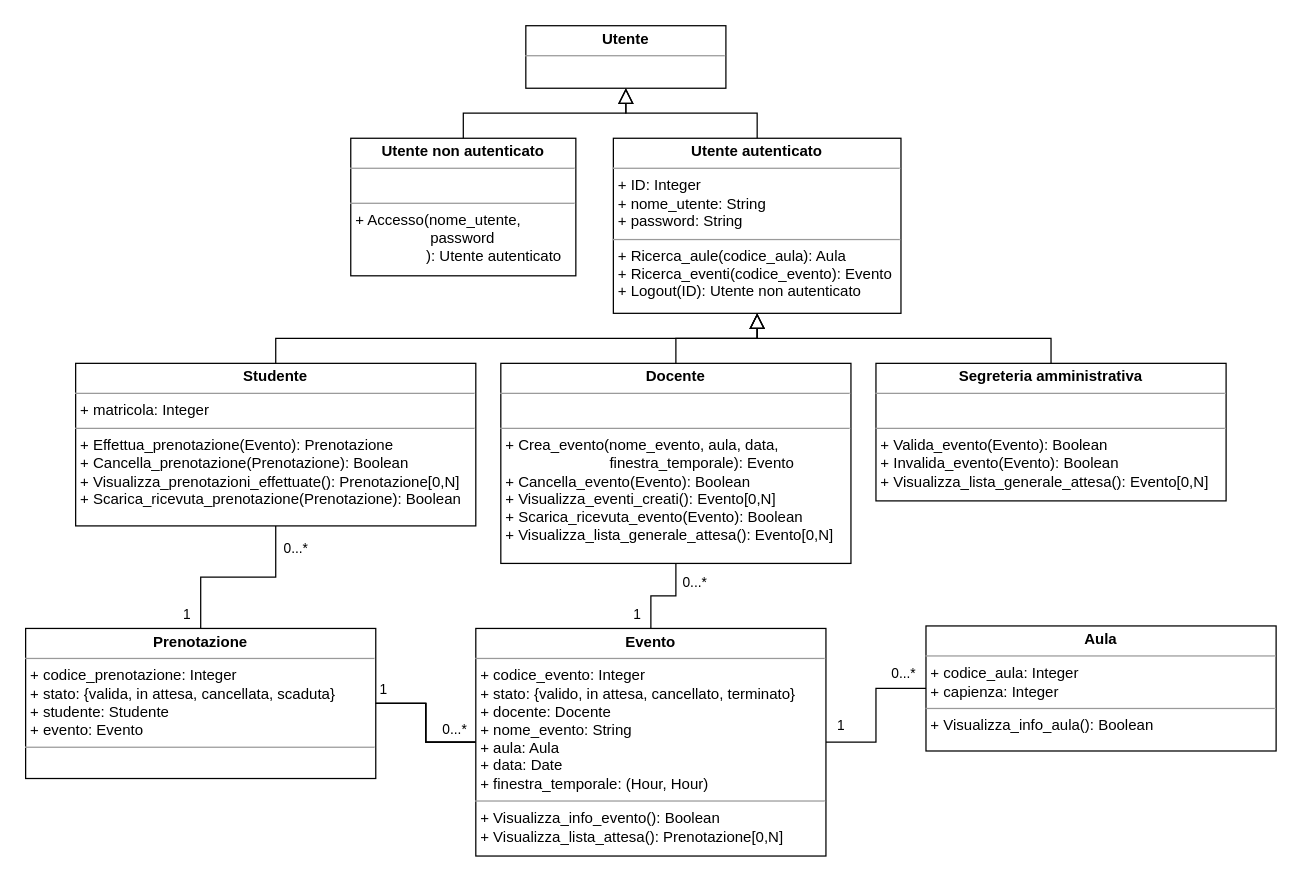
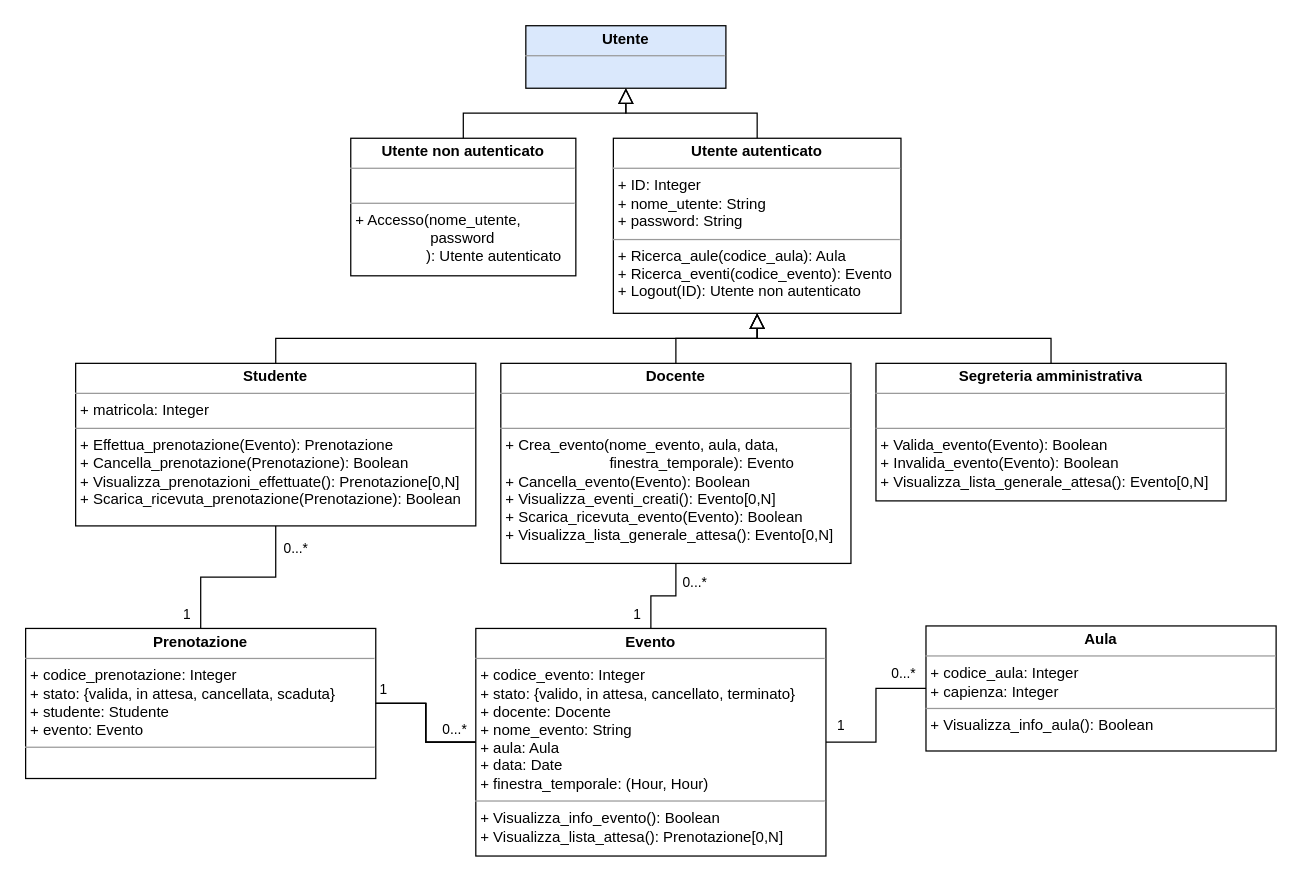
node "Utente": fillcolor #ffffff -> #dae8fc
